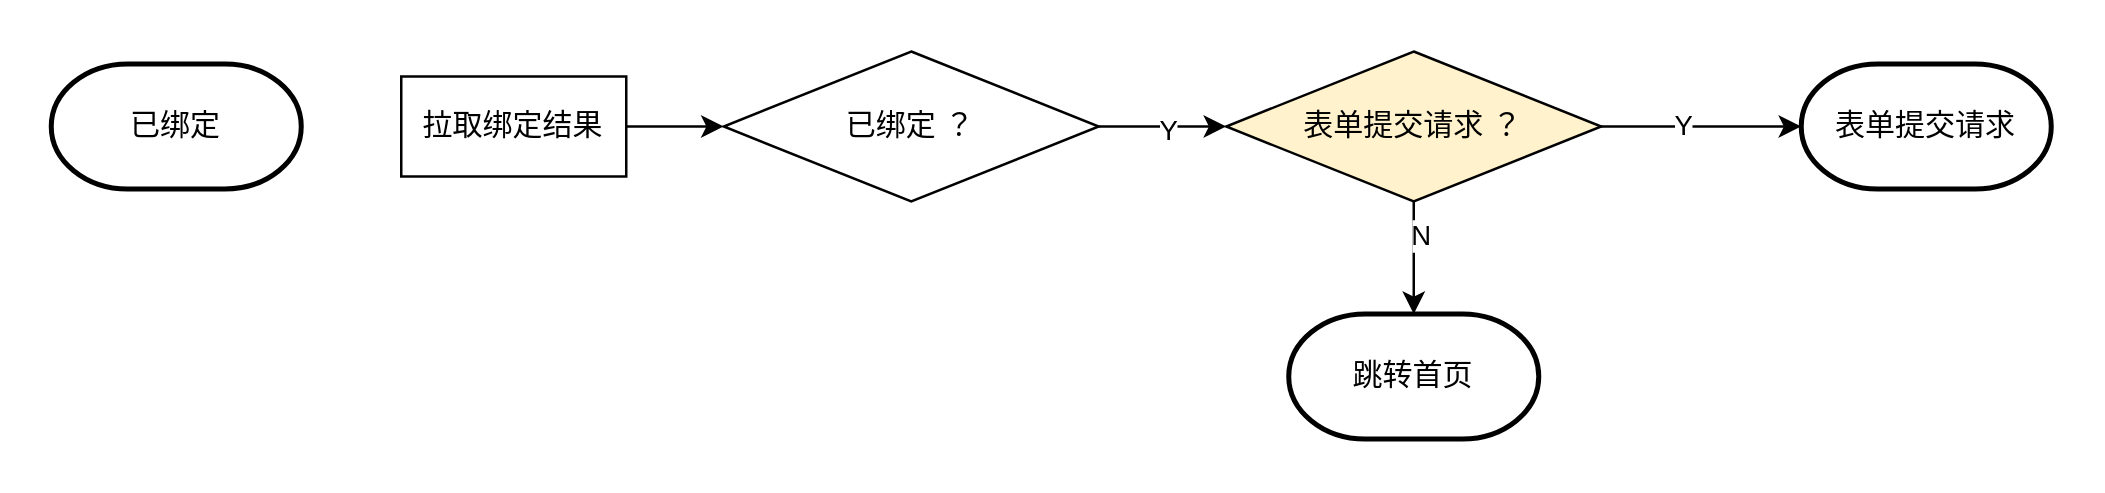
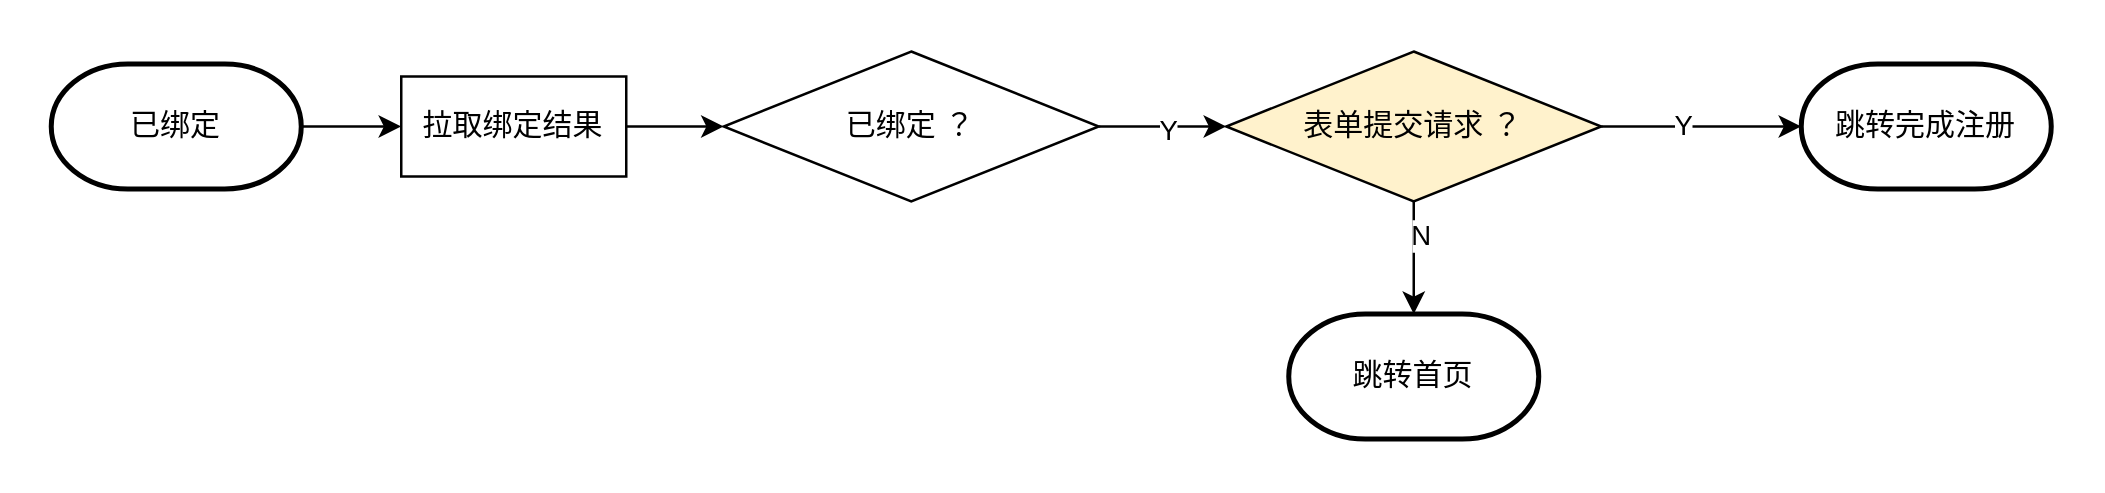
edge "已绑定" -> "拉取绑定结果": added
node "表单提交请求": label "表单提交请求" -> "跳转完成注册"
